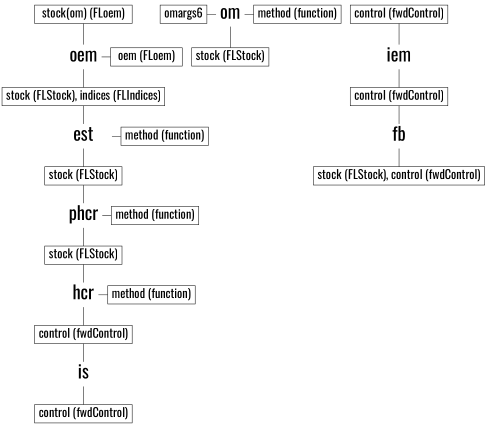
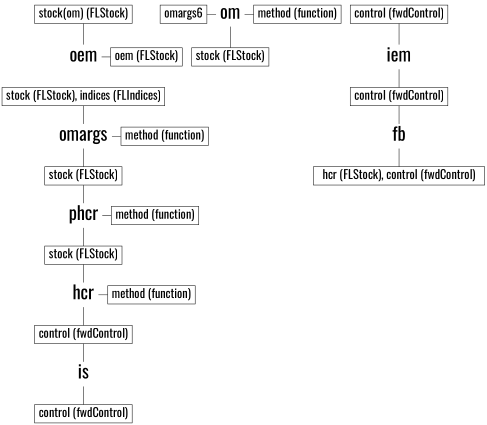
node "stock(om) (FLoem)": label "stock(om) (FLoem)" -> "stock(om) (FLStock)"
node "oem (FLoem)": label "oem (FLoem)" -> "oem (FLStock)"
edge "oem" -- "stock (FLStock), indices (FLIndices)": removed
node "est": label "est" -> "omargs"
node "stock (FLStock), control (fwdControl)": label "stock (FLStock), control (fwdControl)" -> "hcr (FLStock), control (fwdControl)"
